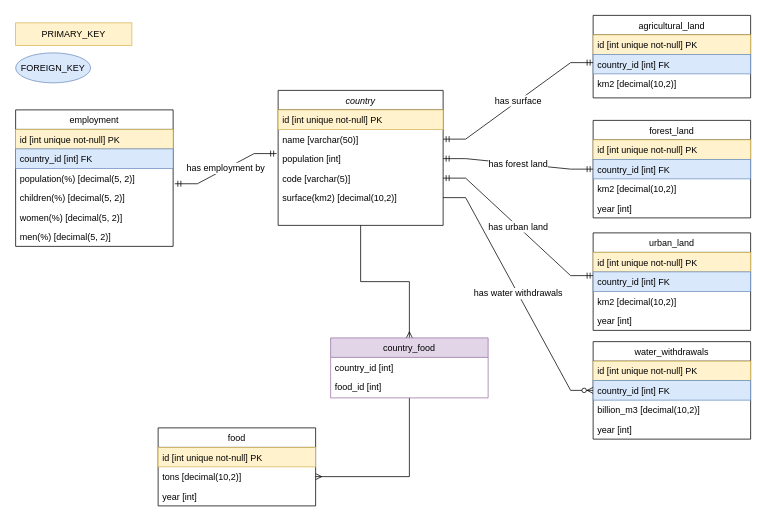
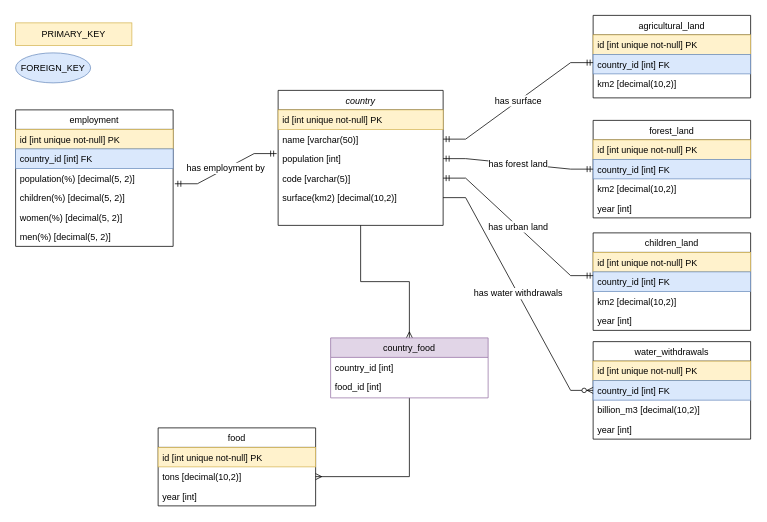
node "urban_land": label "urban_land" -> "children_land"
